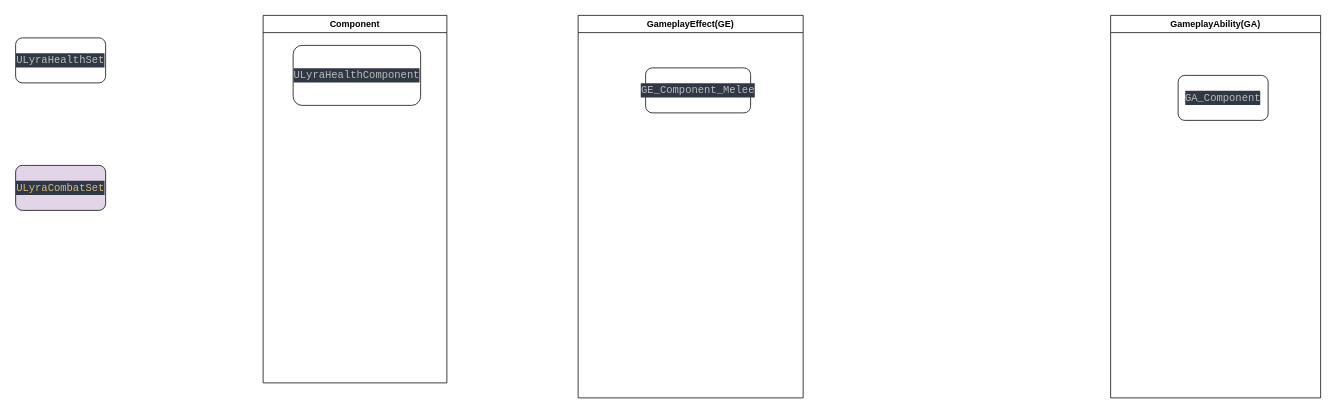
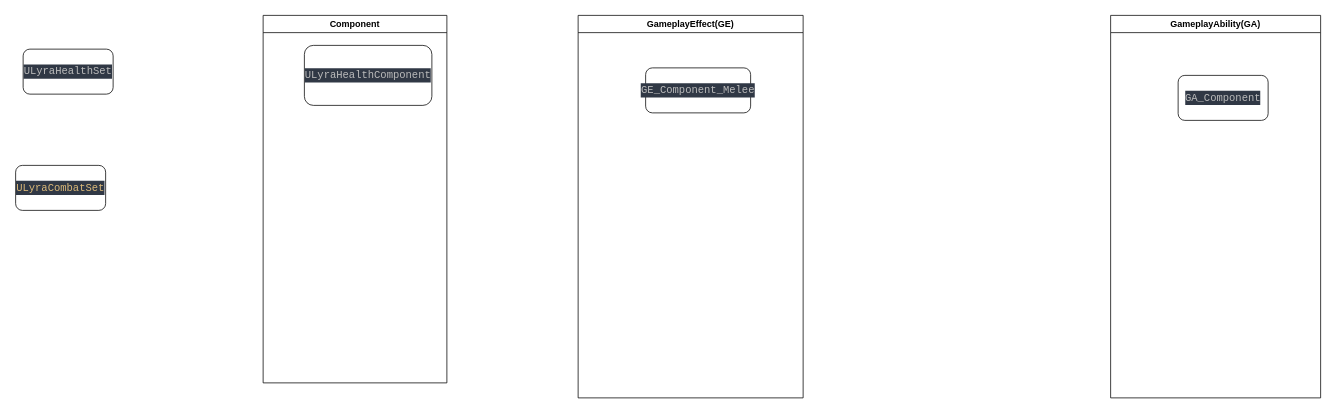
node "ULyraHealthSet": moved (60, 60) -> (68, 72)
node "ULyraHealthComponent": moved (357, 75) -> (368, 75)
node "ULyraCombatSet": fillcolor #e1d5e7 -> #ffffff
